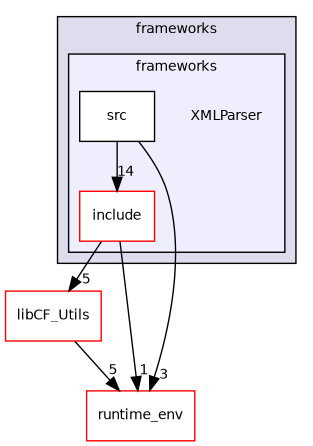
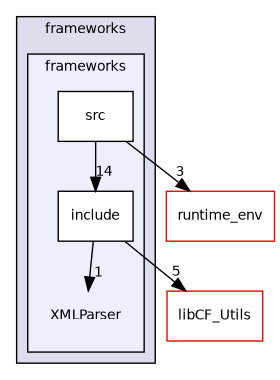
node "include": color red -> black
edge "include" -> "runtime_env": now "include" -> "XMLParser"
edge "libCF_Utils" -> "runtime_env": removed
